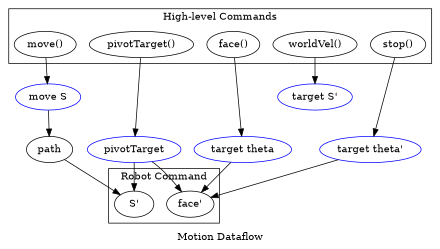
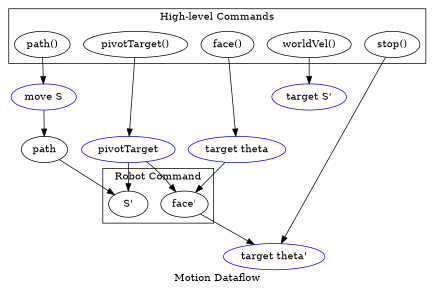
node "move()": label "move()" -> "path()"
edge "target theta'" -> "face'": reversed
